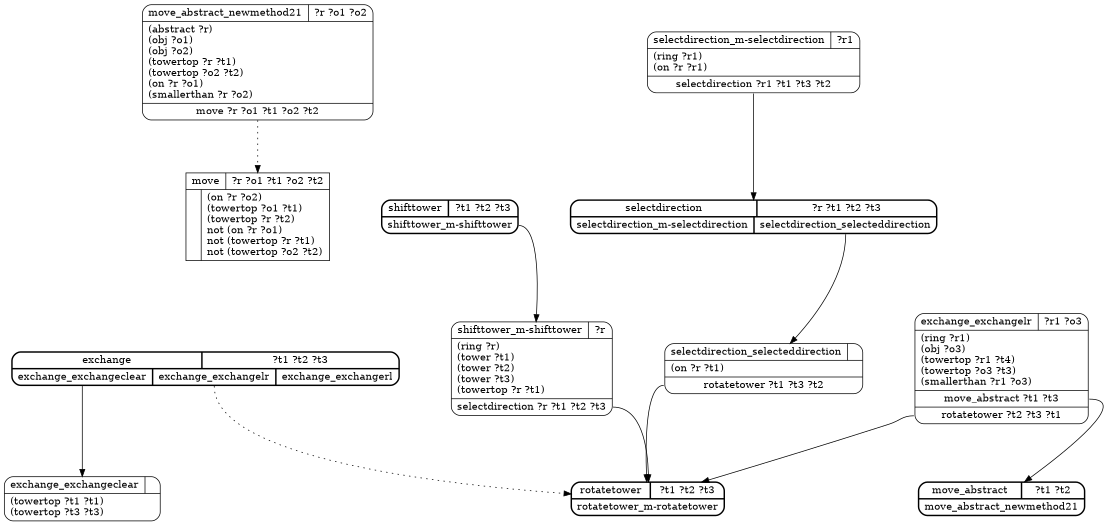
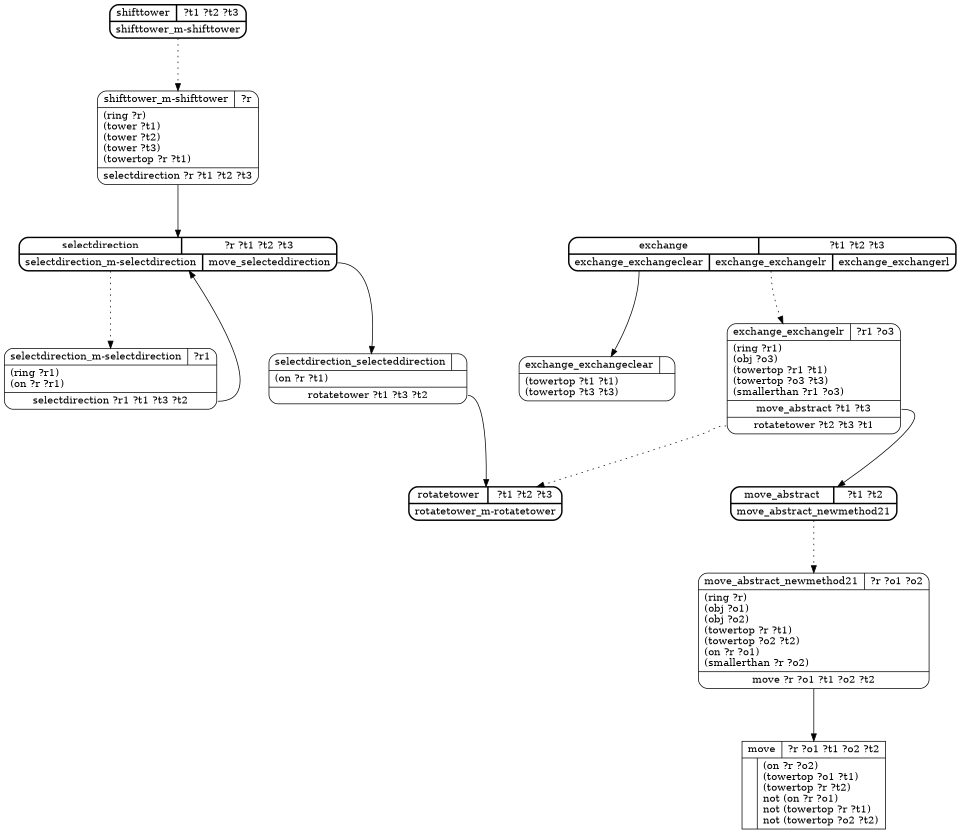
node "move_abstract_newmethod21": text "(abstract ?r)" -> "(ring ?r)"
edge "move_abstract_newmethod21" -> "move": style dotted -> solid
node "selectdirection": text "selectdirection_selecteddirection" -> "move_selecteddirection"
edge "shifttower" -> "shifttower_m-shifttower": style solid -> dotted
edge "selectdirection" -> "selectdirection_m-selectdirection": added
node "exchange_exchangelr": text "(towertop ?r1 ?t4)" -> "(towertop ?r1 ?t1)"
edge "shifttower_m-shifttower" -> "rotatetower": now "shifttower_m-shifttower" -> "selectdirection"
edge "exchange_exchangelr" -> "rotatetower": style solid -> dotted
edge "exchange" -> "rotatetower": now "exchange" -> "exchange_exchangelr"
edge "move_abstract" -> "move_abstract_newmethod21": added
